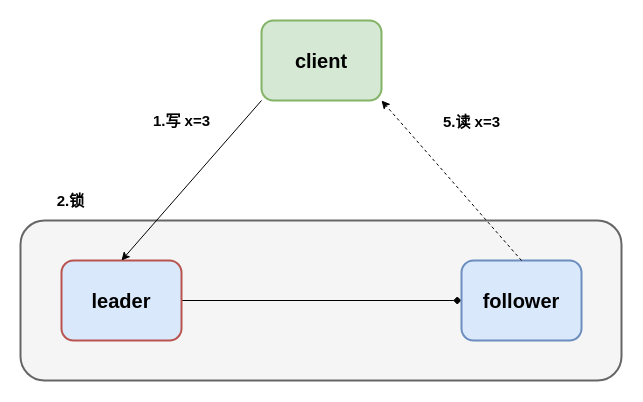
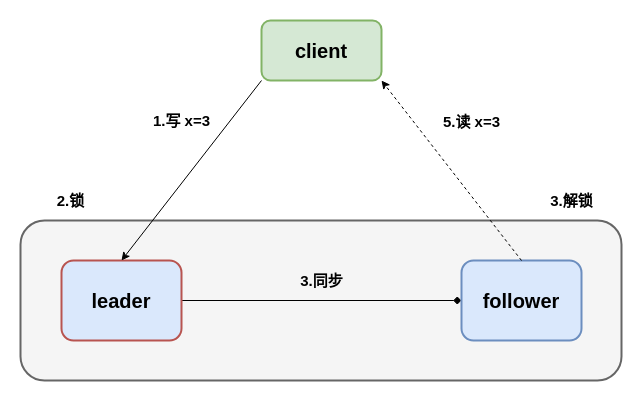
node "client": size 120x80 -> 120x60
node "3.解锁": added
node "3.同步": added
